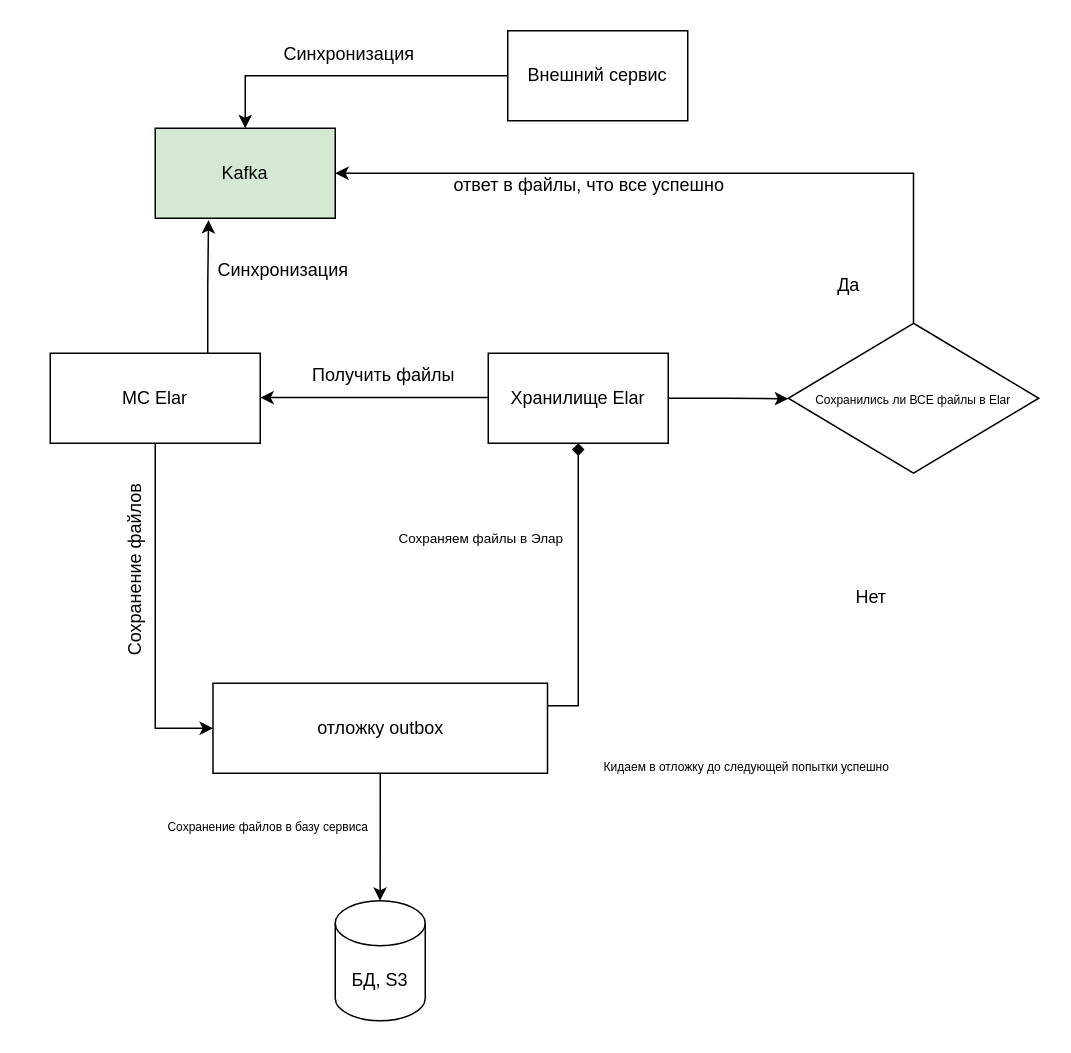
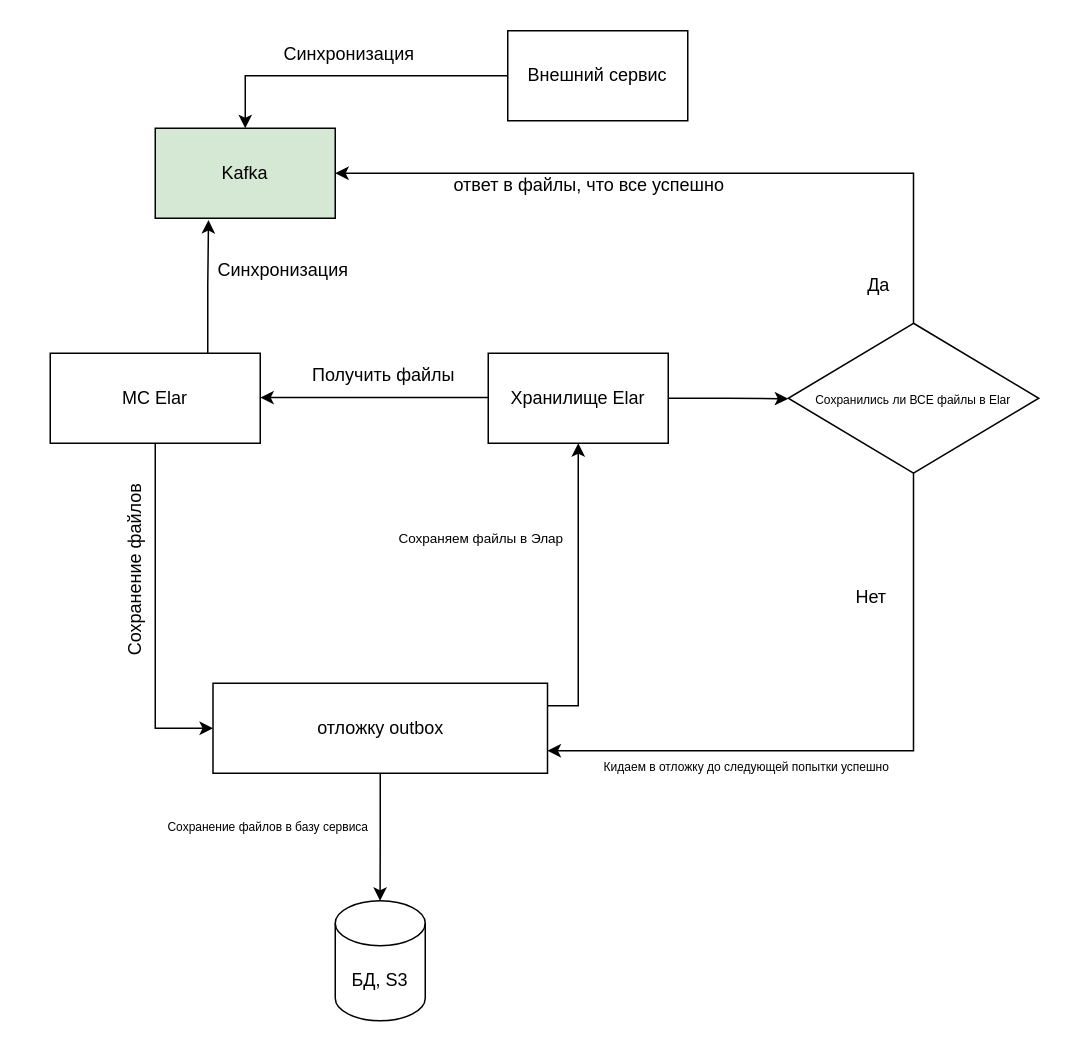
node "Да": moved (848, 286) -> (878, 286)
edge "отложку outbox" -> "Хранилище Elar": arrowhead diamond -> classic
edge "Сохранились ли ВСЕ файлы в Elar" -> "отложку outbox": added
